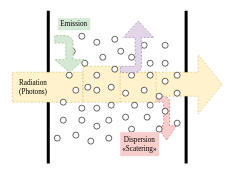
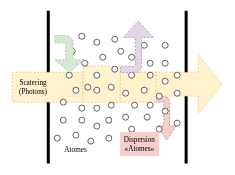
node "Emission": removed
node "Radiation (Photons)": label "Radiation (Photons)" -> "Scatering (Photons)"
node "Dispersion «Scatering»": label "Dispersion «Scatering»" -> "Dispersion «Atomes»"
node "Atomes": added
